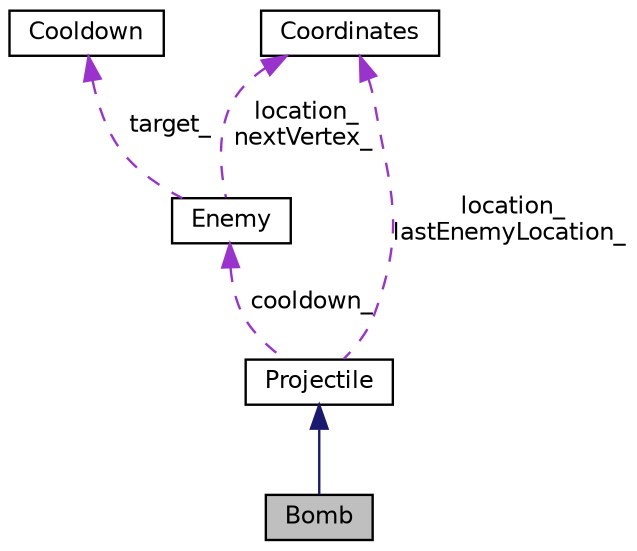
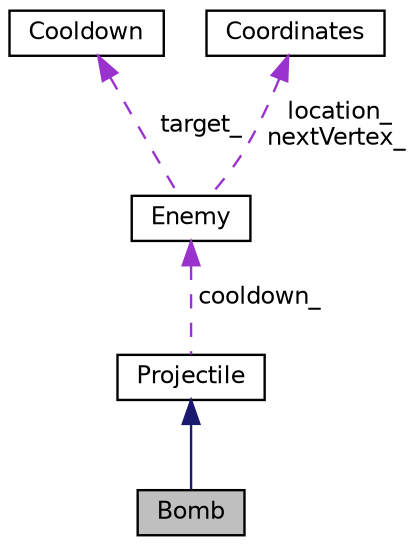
edge "Projectile" -> "Coordinates": removed, label "location_ lastEnemyLocation_"
